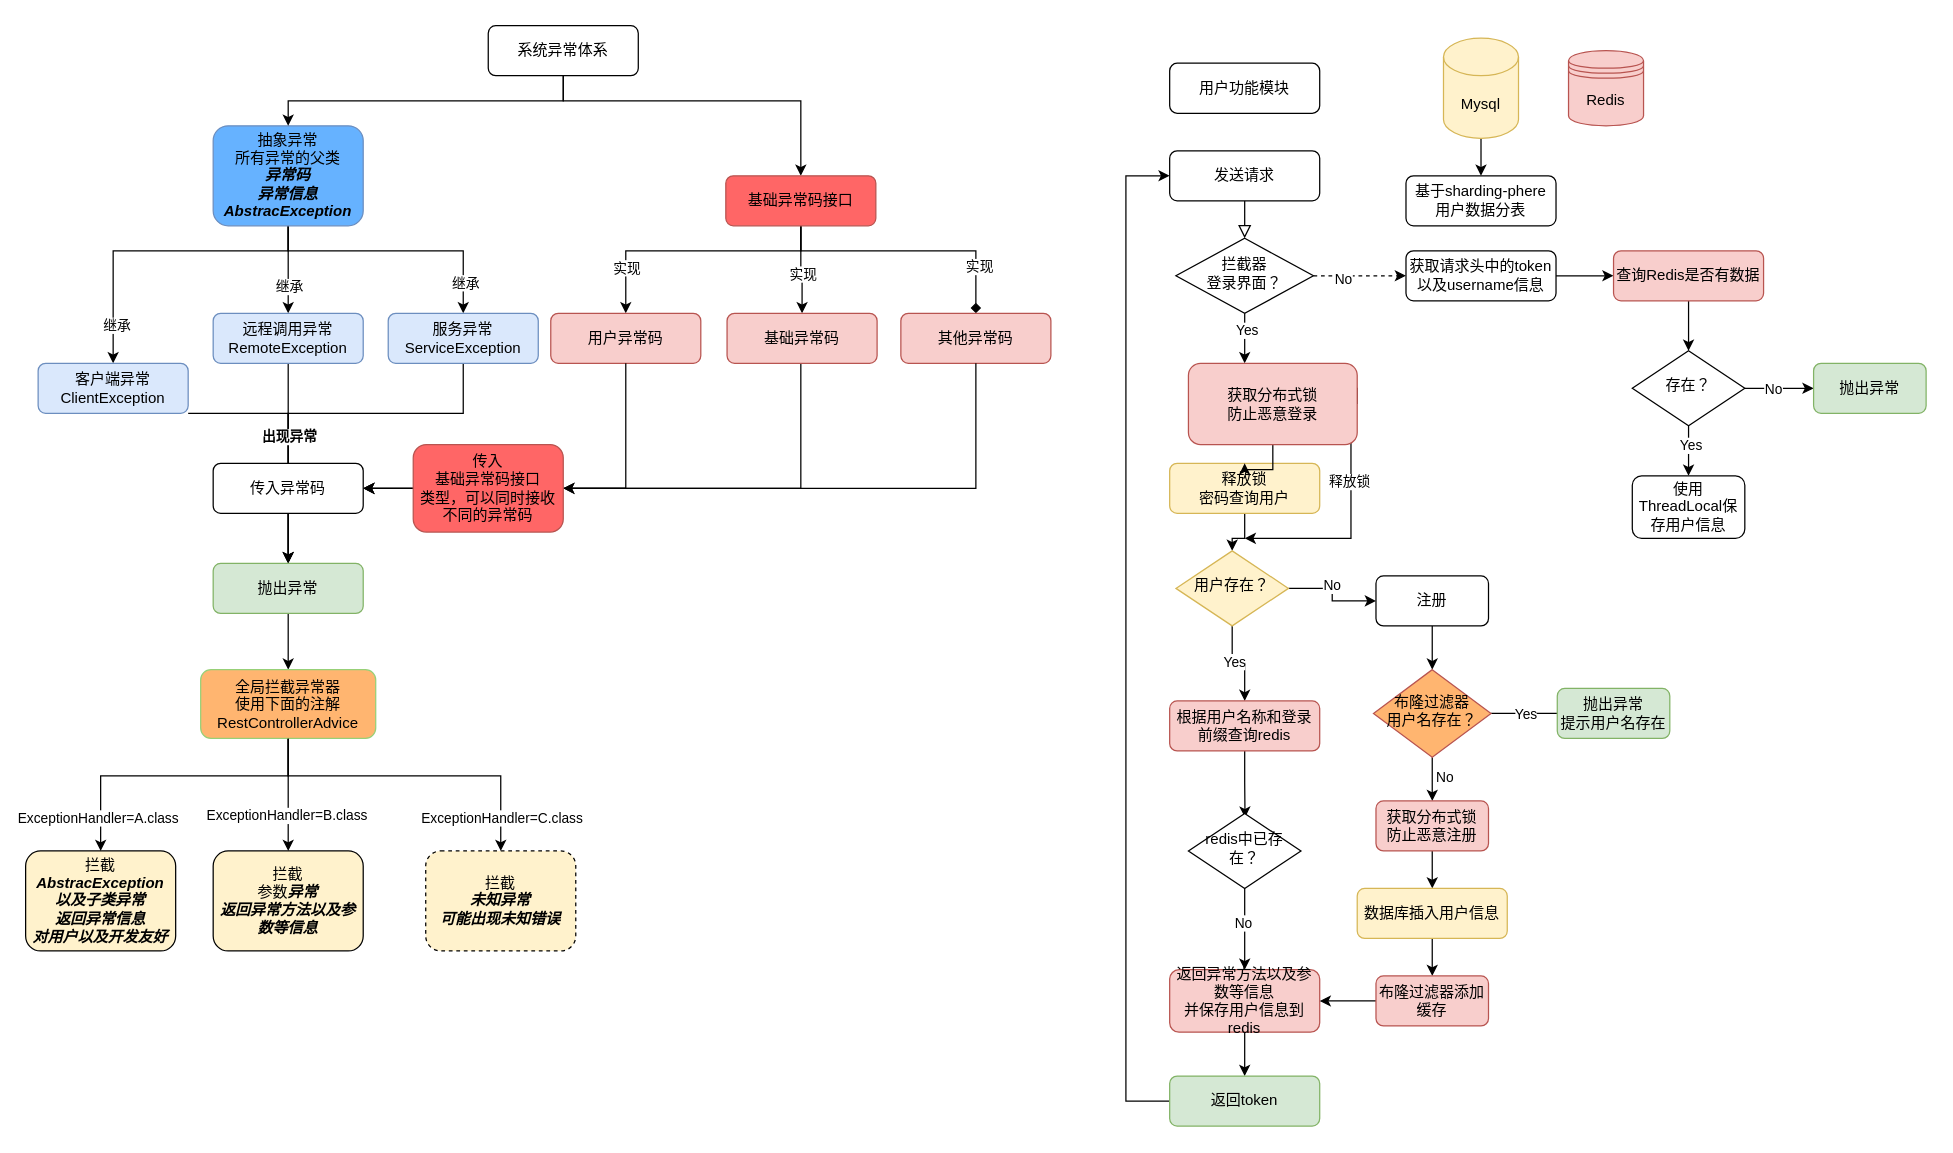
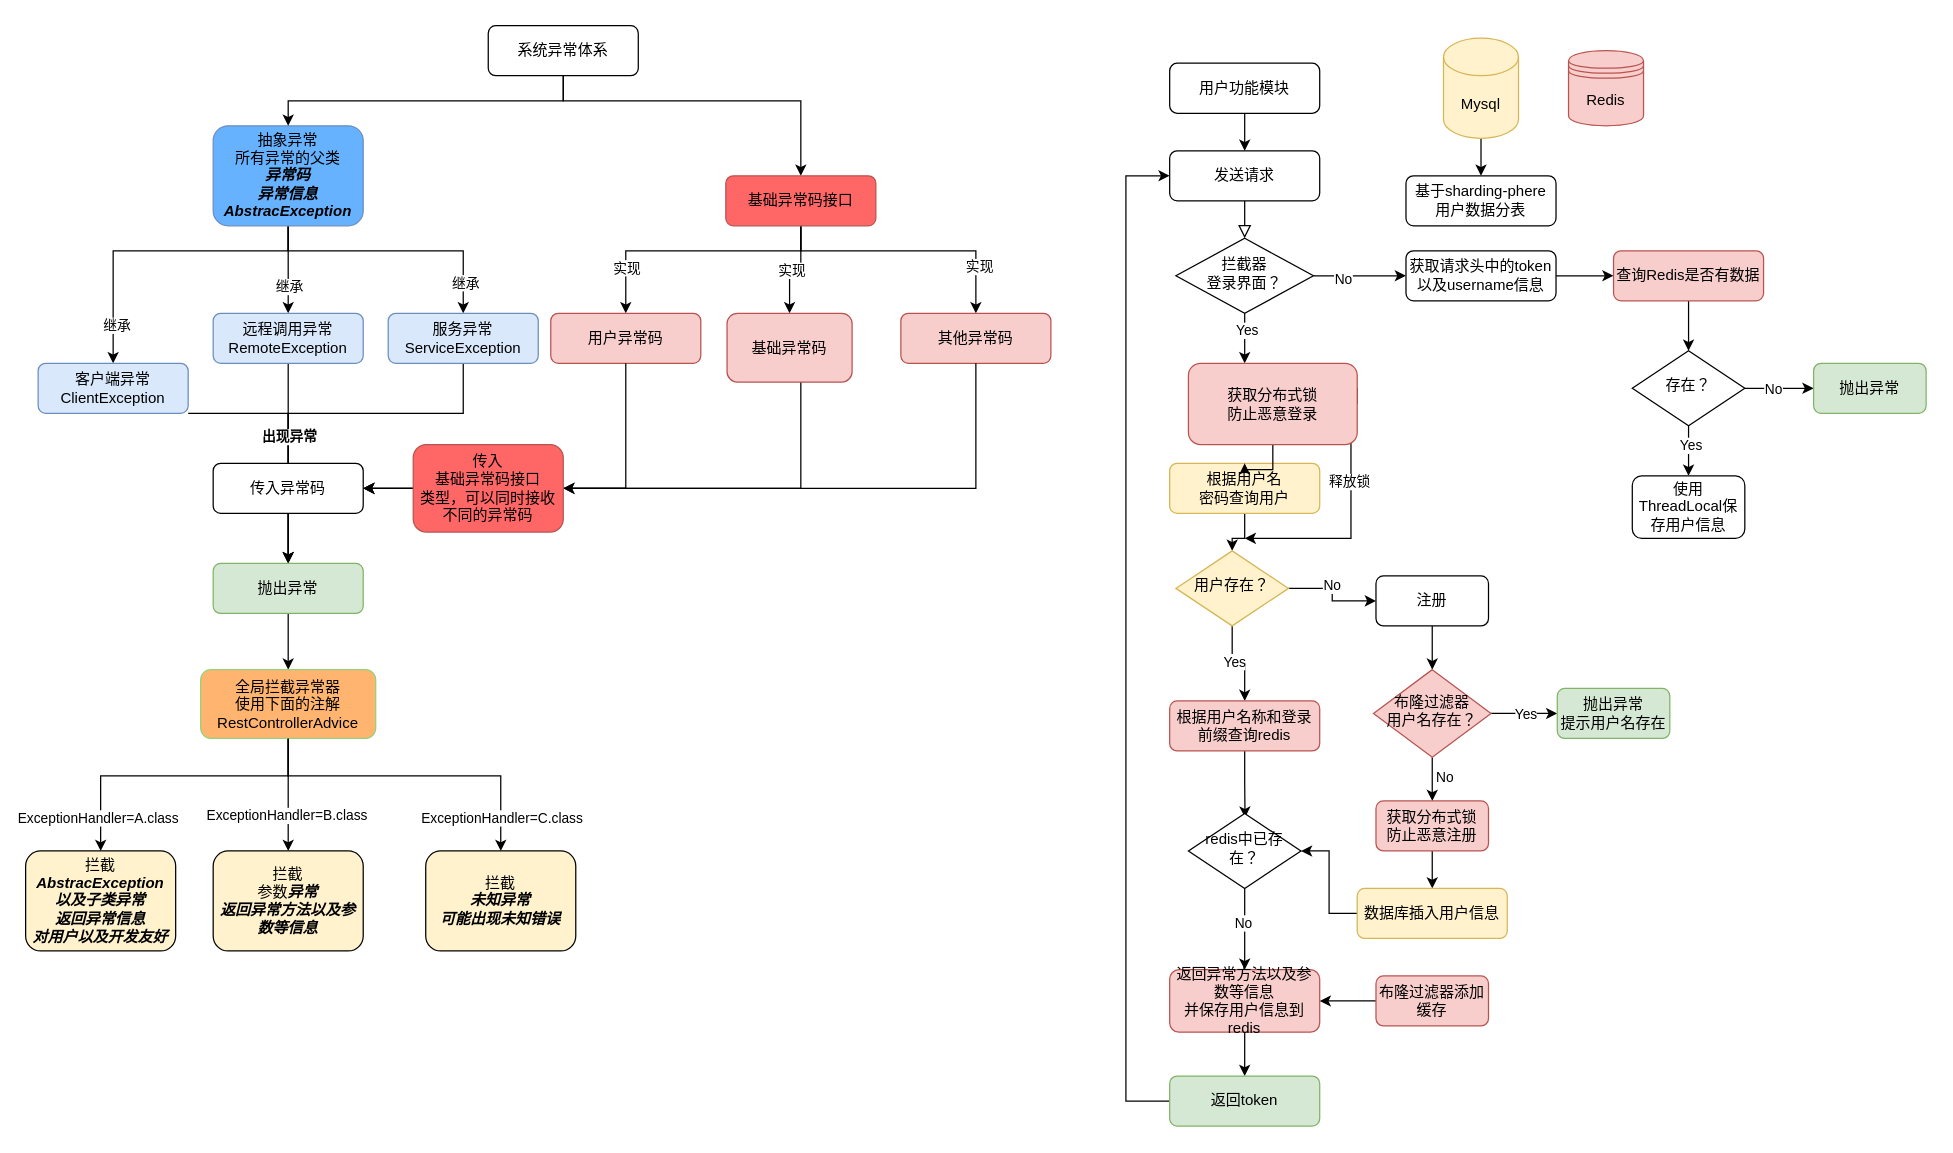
edge "用户功能模块" -> "发送请求": added
edge "拦截器 登录界面？" -> "获取请求头中的token以及username信息": style dashed -> solid
edge "基础异常码接口" -> "其他异常码": arrowhead diamond -> classic
node "基础异常码": size 150x50 -> 125x69
node "释放锁 密码查询用户": label "释放锁 密码查询用户" -> "根据用户名 密码查询用户"
node "布隆过滤器 用户名存在？": fillcolor #ffb570 -> #f8cecc
edge "布隆过滤器 用户名存在？" -- "抛出异常 提示用户名存在": arrowhead none -> classic
node "拦截 未知异常 可能出现未知错误": style dashed -> solid
edge "数据库插入用户信息" -> "布隆过滤器添加缓存": now "数据库插入用户信息" -> "redis中已存在？"
